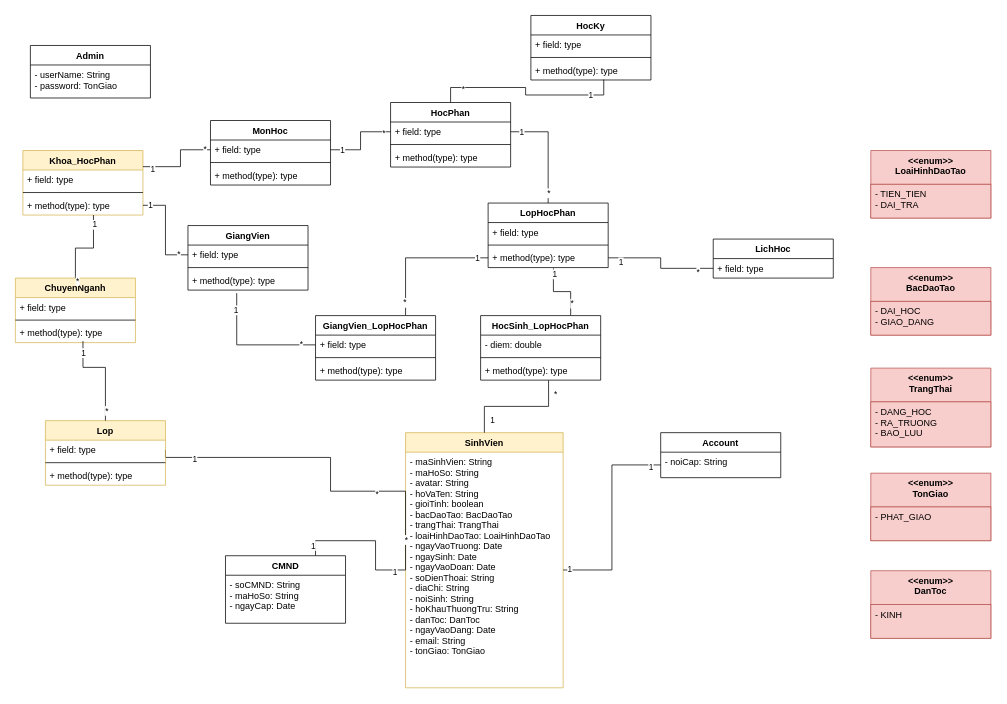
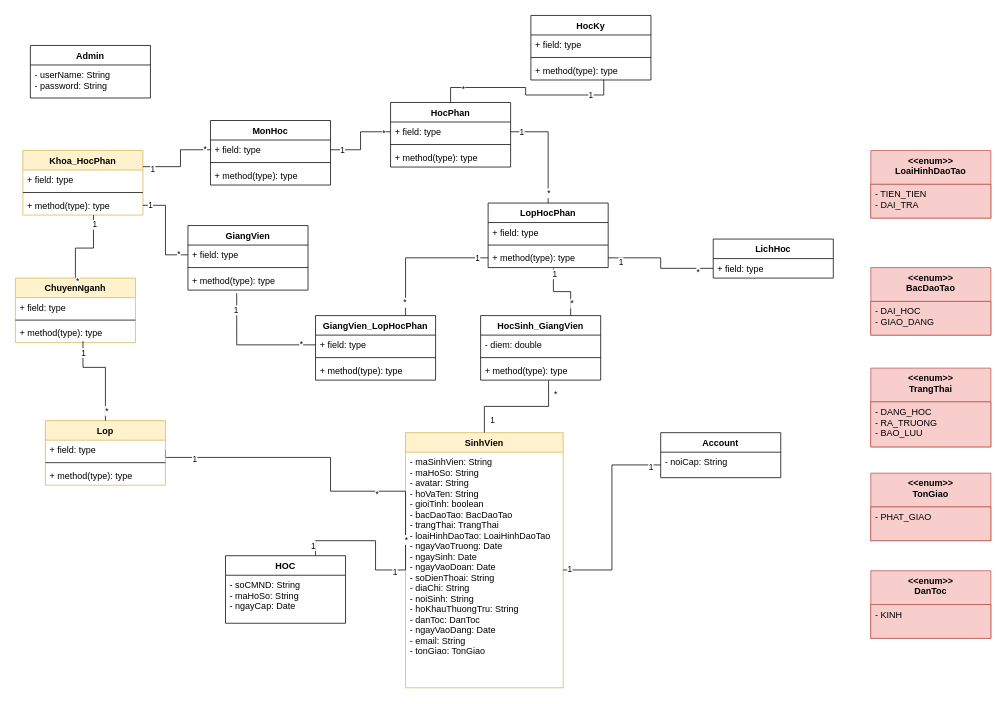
node "- userName: String - password: TonGiao": label "- userName: String - password: TonGiao" -> "- userName: String - password: String"
node "HocSinh_LopHocPhan": label "HocSinh_LopHocPhan" -> "HocSinh_GiangVien"
node "CMND": label "CMND" -> "HOC"
